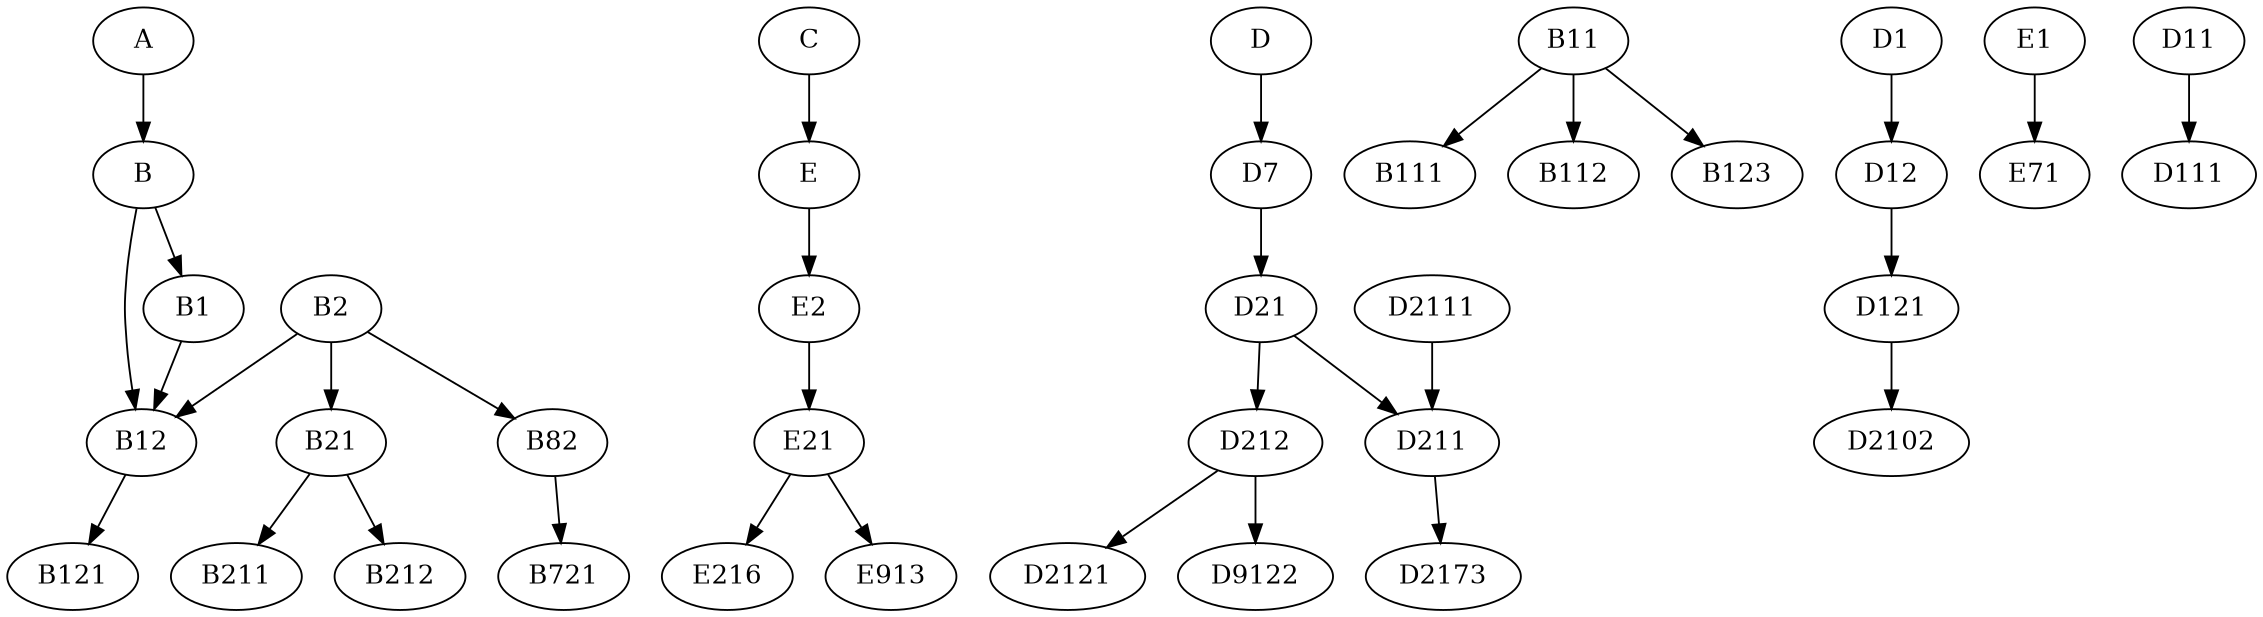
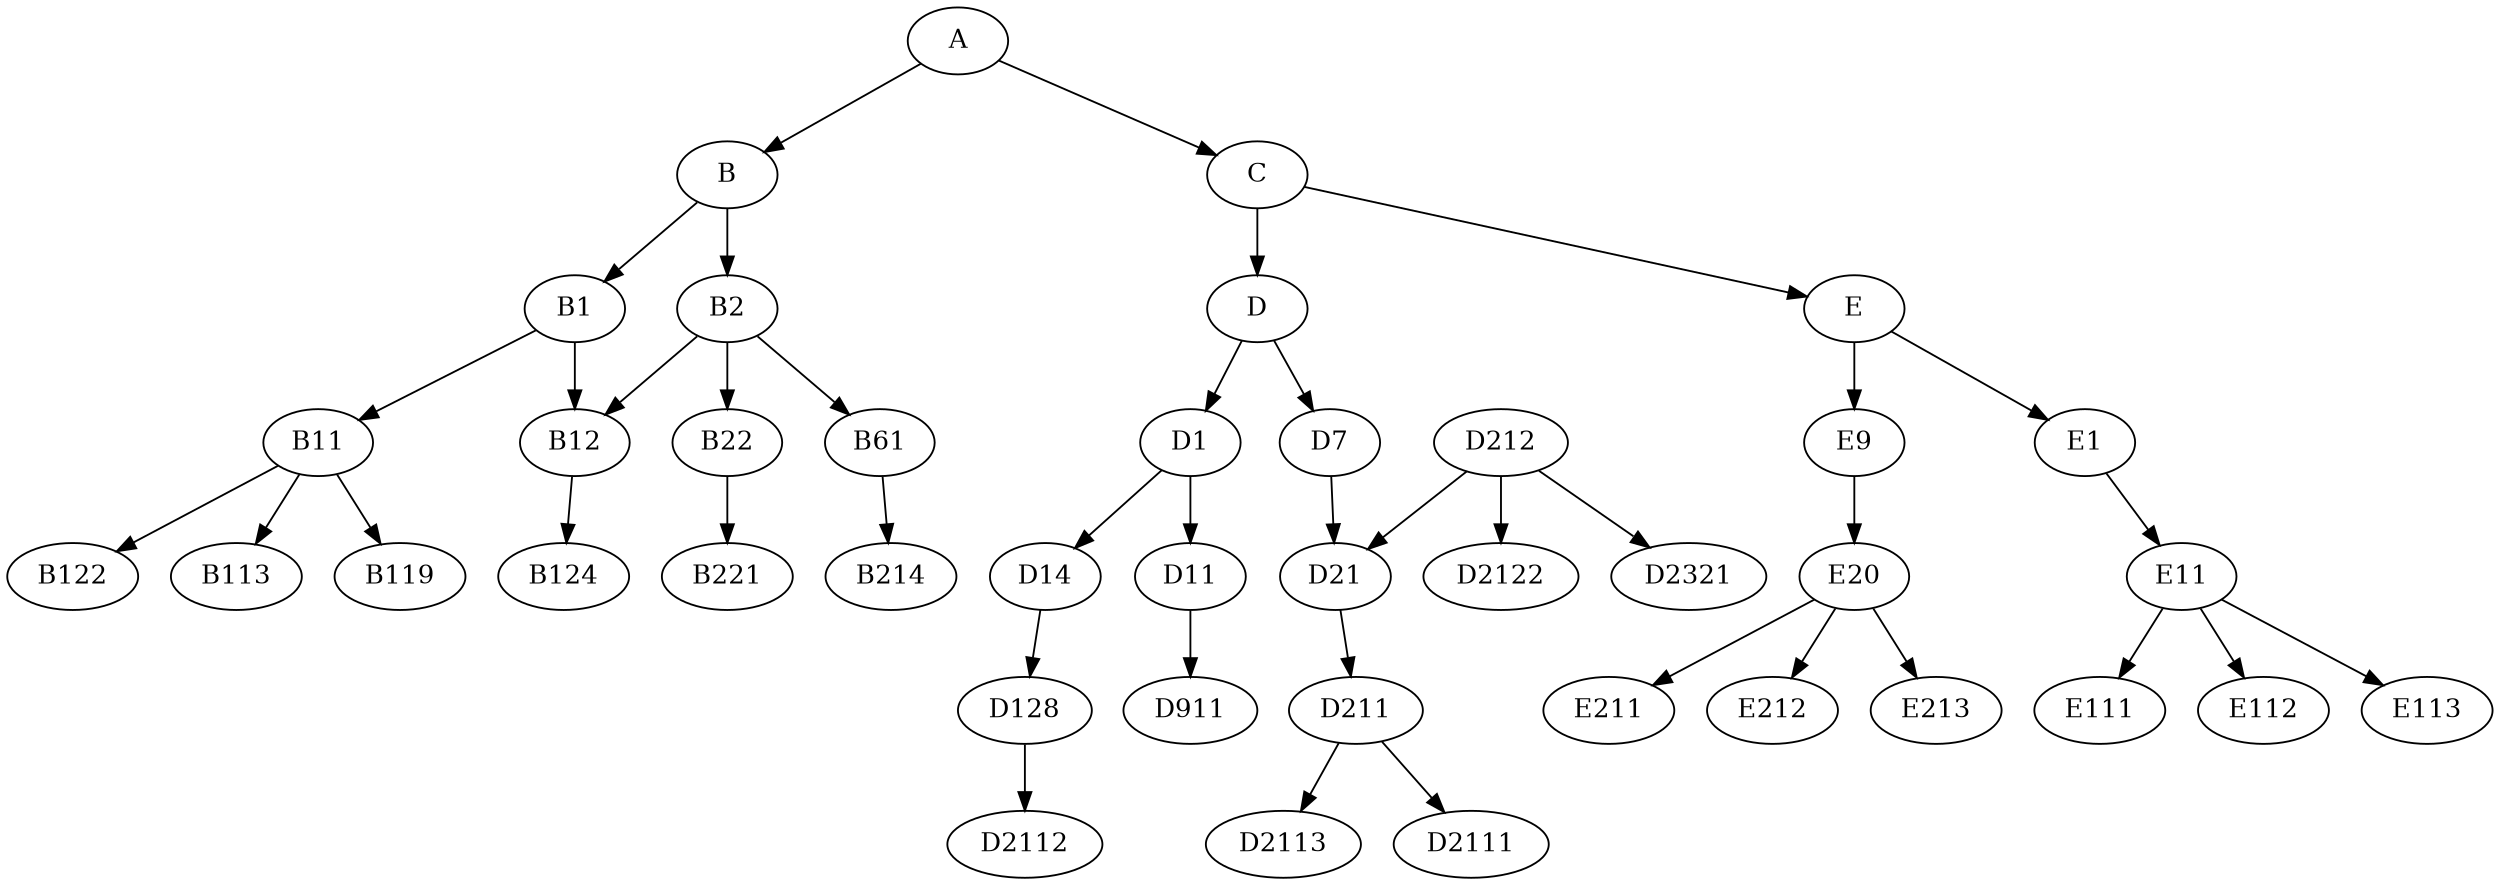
edge "A" -> "C": added
node "B111": label "B111" -> "B119"
node "B112": label "B112" -> "B122"
node "B123": label "B123" -> "B113"
node "D12": label "D12" -> "D14"
node "E71": label "E71" -> "E11"
node "D111": label "D111" -> "D911"
edge "C" -> "D": added
edge "B" -> "B12": now "B" -> "B2"
node "E2": label "E2" -> "E9"
node "D121": label "D121" -> "D128"
edge "D" -> "D1": added
edge "D21" -> "D212": reversed
edge "D2111" -> "D211": reversed
edge "B1" -> "B11": added
edge "E" -> "E1": added
node "B21": label "B21" -> "B61"
node "B82": label "B82" -> "B22"
node "E21": label "E21" -> "E20"
node "D2102": label "D2102" -> "D2112"
edge "D1" -> "D11": added
node "B121": label "B121" -> "B124"
node "B211": removed
node "B212": label "B212" -> "B214"
node "B721": label "B721" -> "B221"
node "E216": label "E216" -> "E211"
node "E913": label "E913" -> "E213"
node "D2121": label "D2121" -> "D2321"
node "D9122": label "D9122" -> "D2122"
node "D2173": label "D2173" -> "D2113"
node "E212": added
node "E111": added
node "E112": added
node "E113": added
